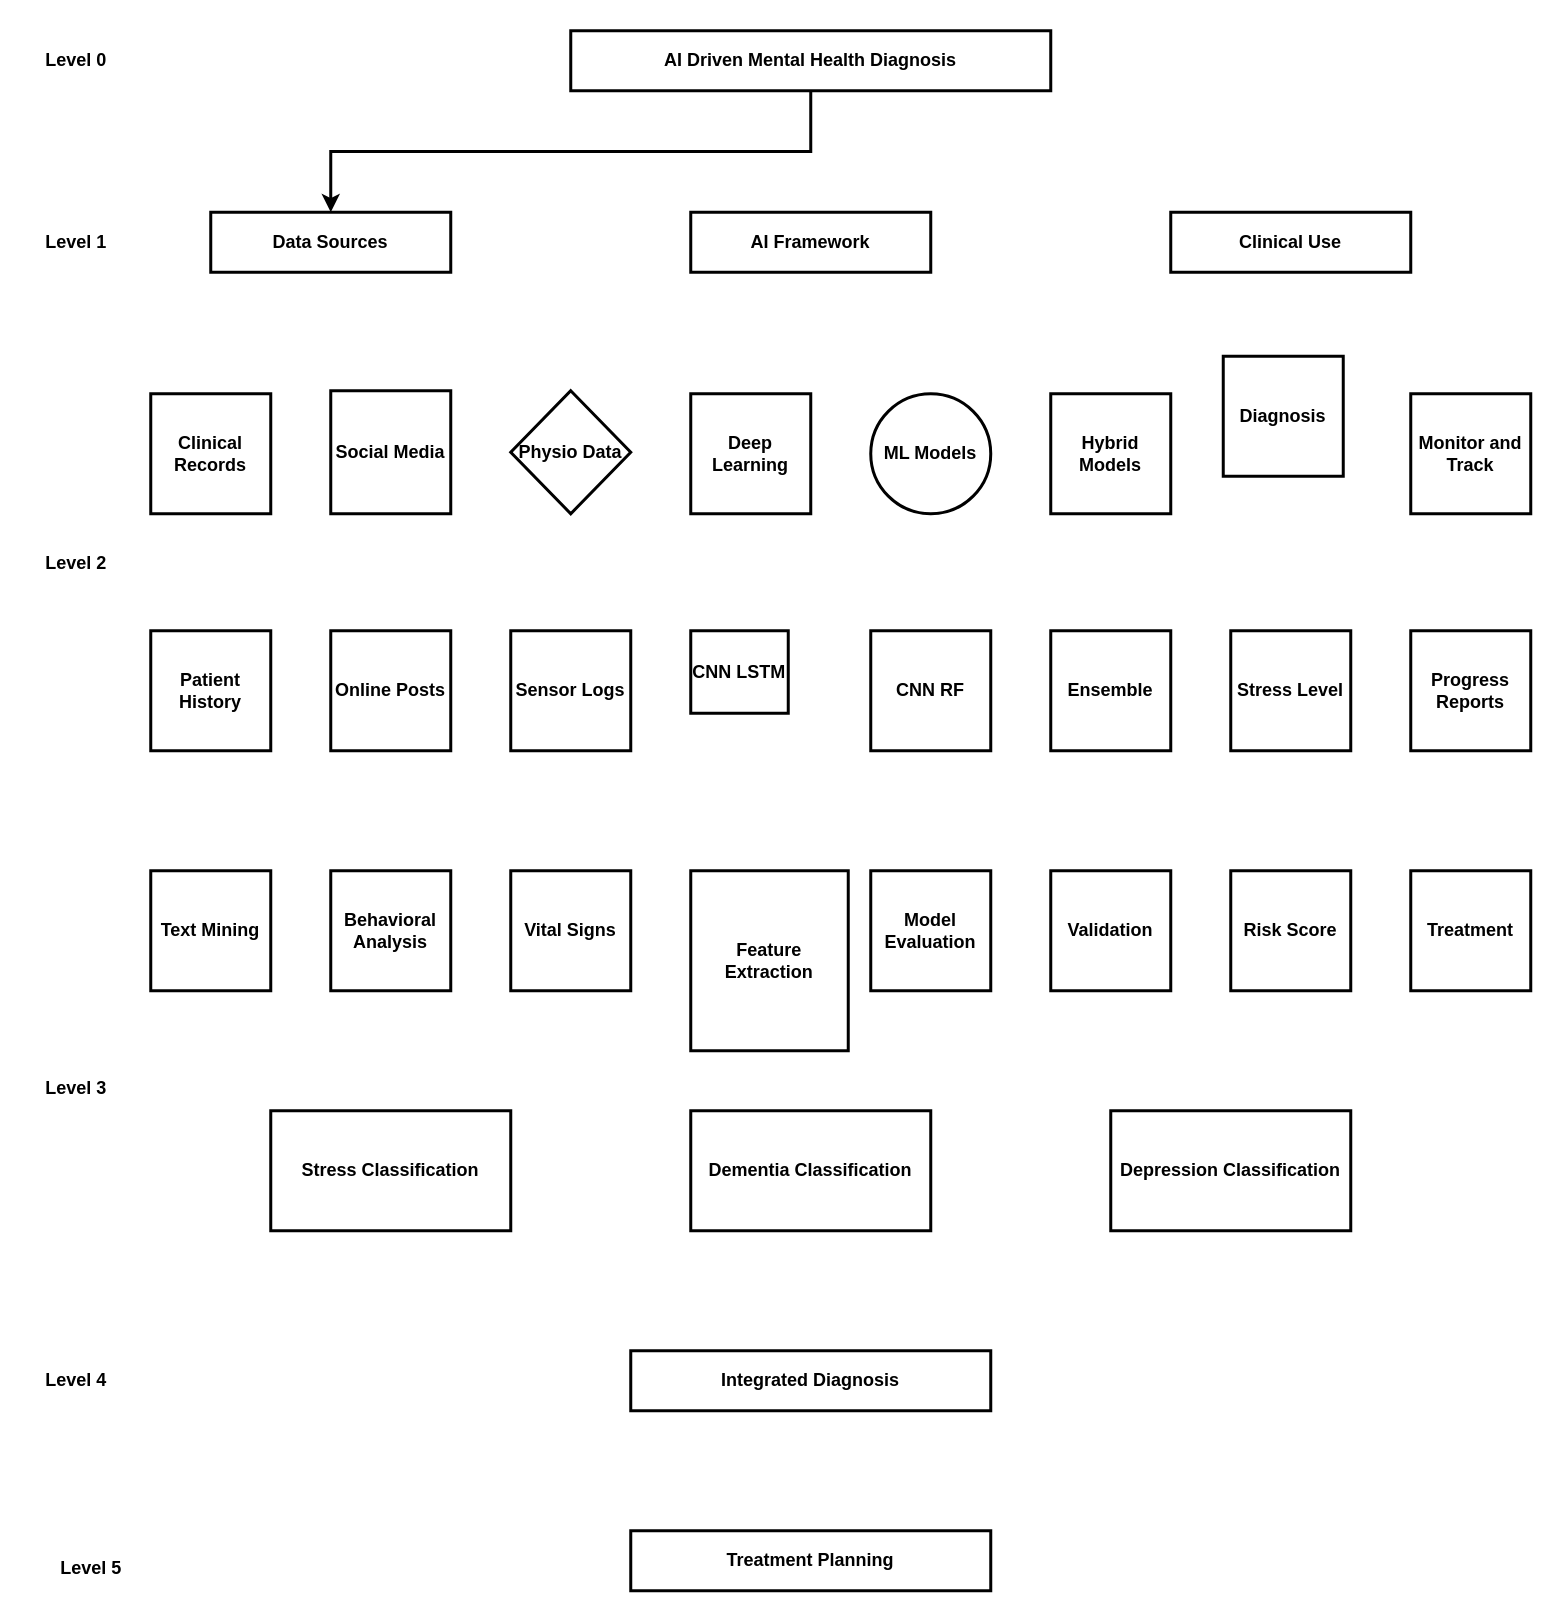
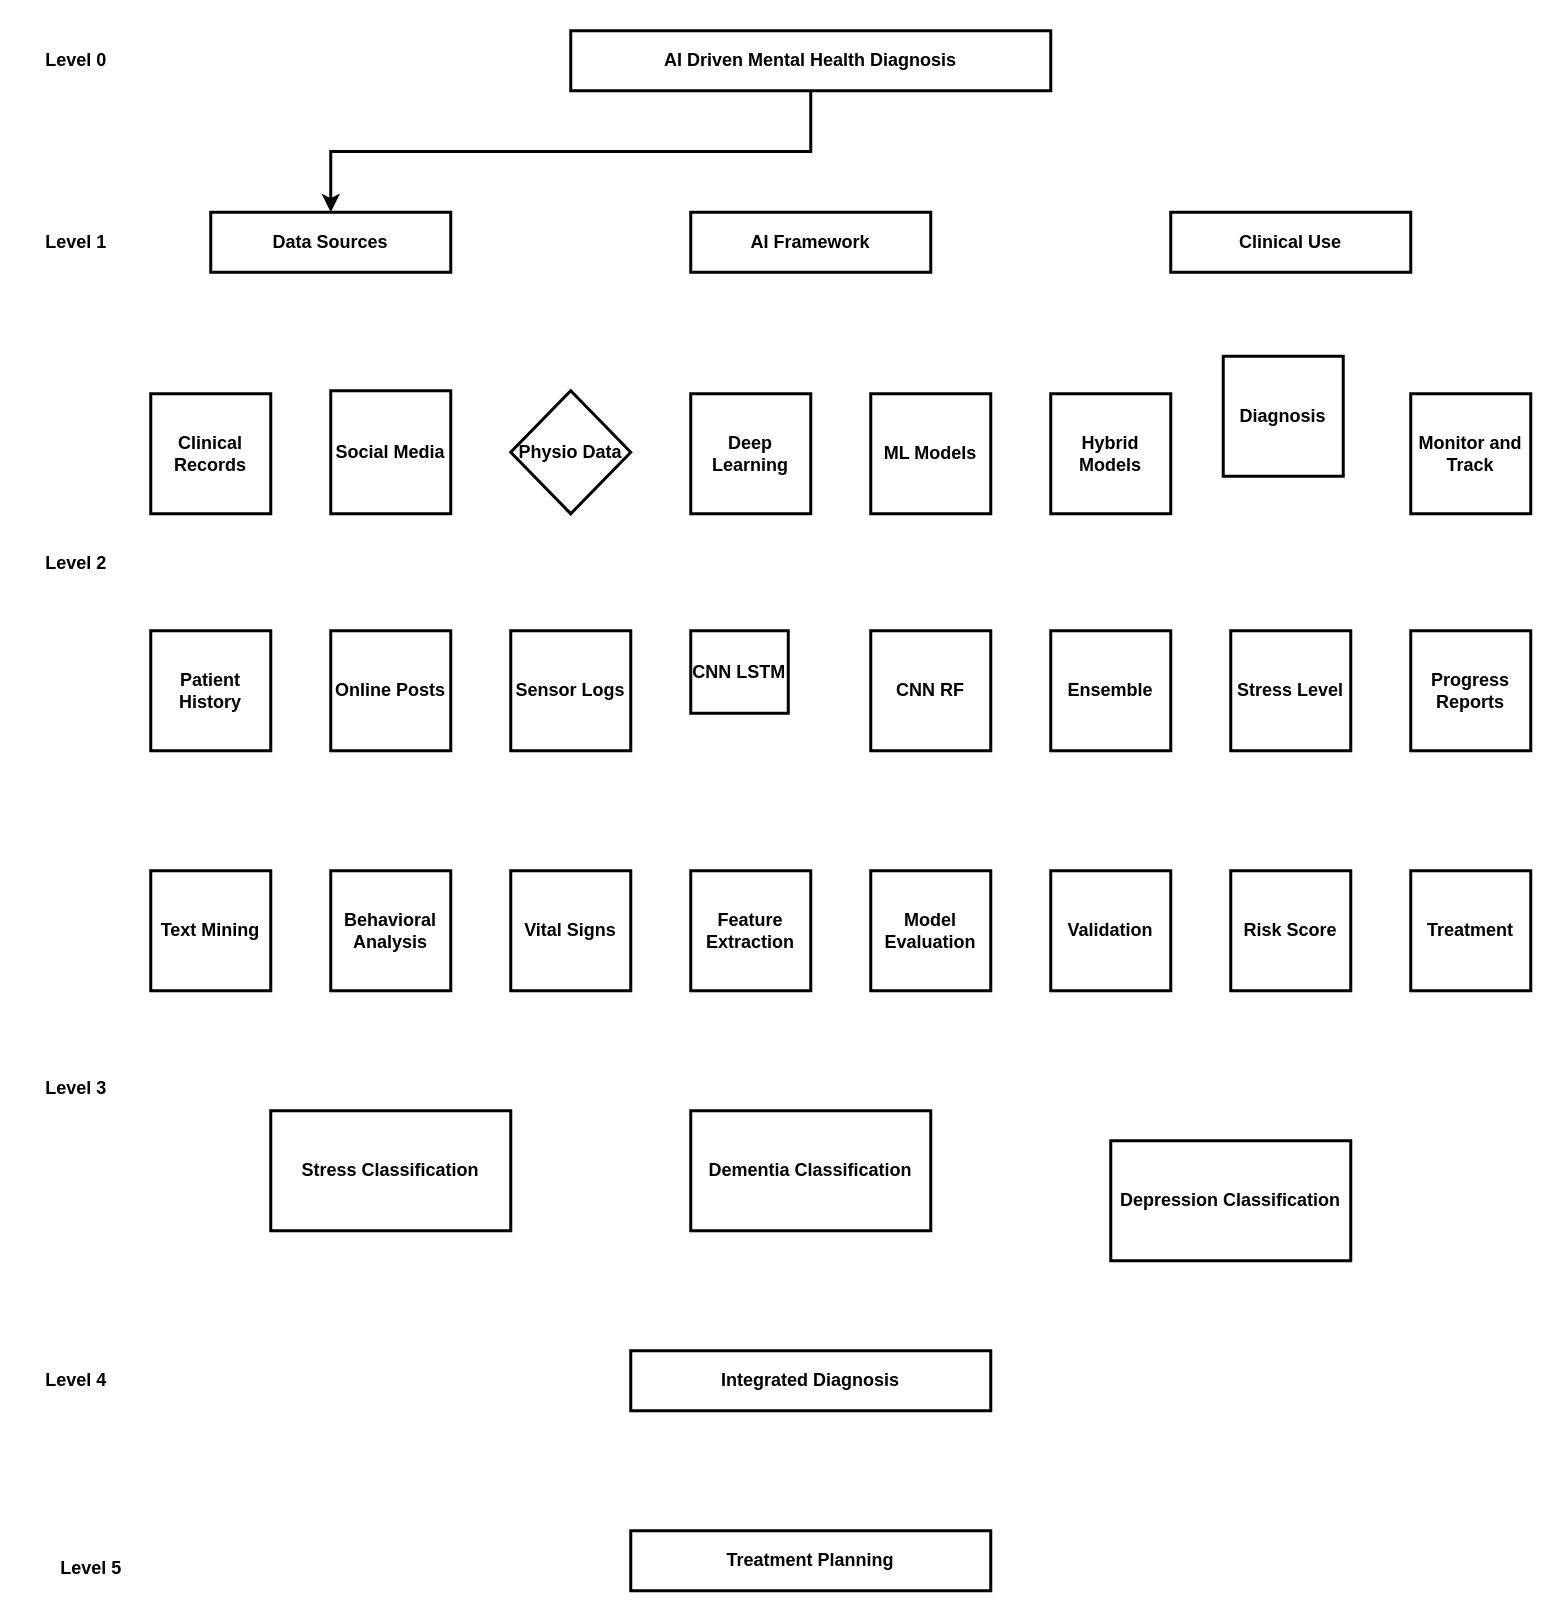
node "ML Models": shape ellipse -> rectangle
node "Feature Extraction": size 158x180 -> 120x120
node "Depression Classification": moved (1231, 1171) -> (1231, 1201)
